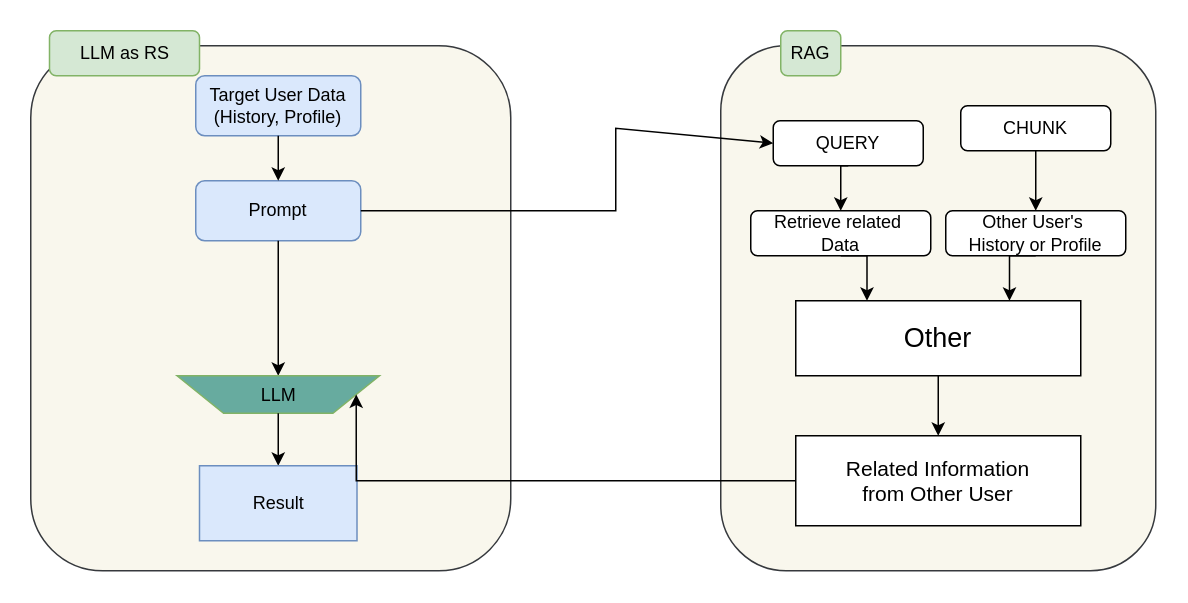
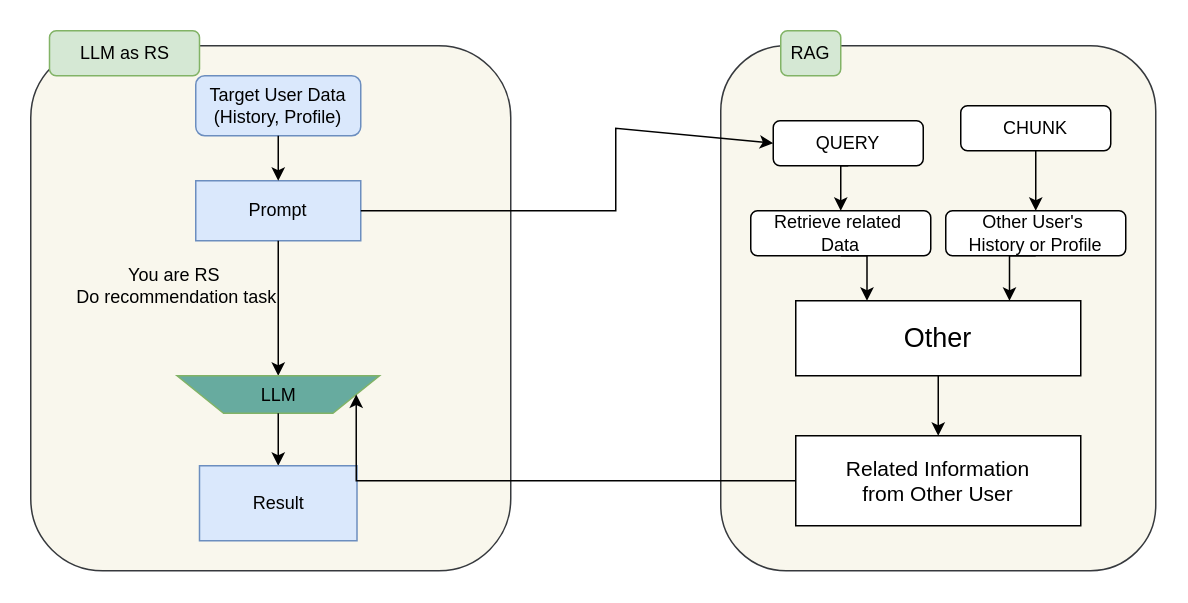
node "Prompt": shape rounded rectangle -> rectangle
node "You are RS Do recommendation task": added
